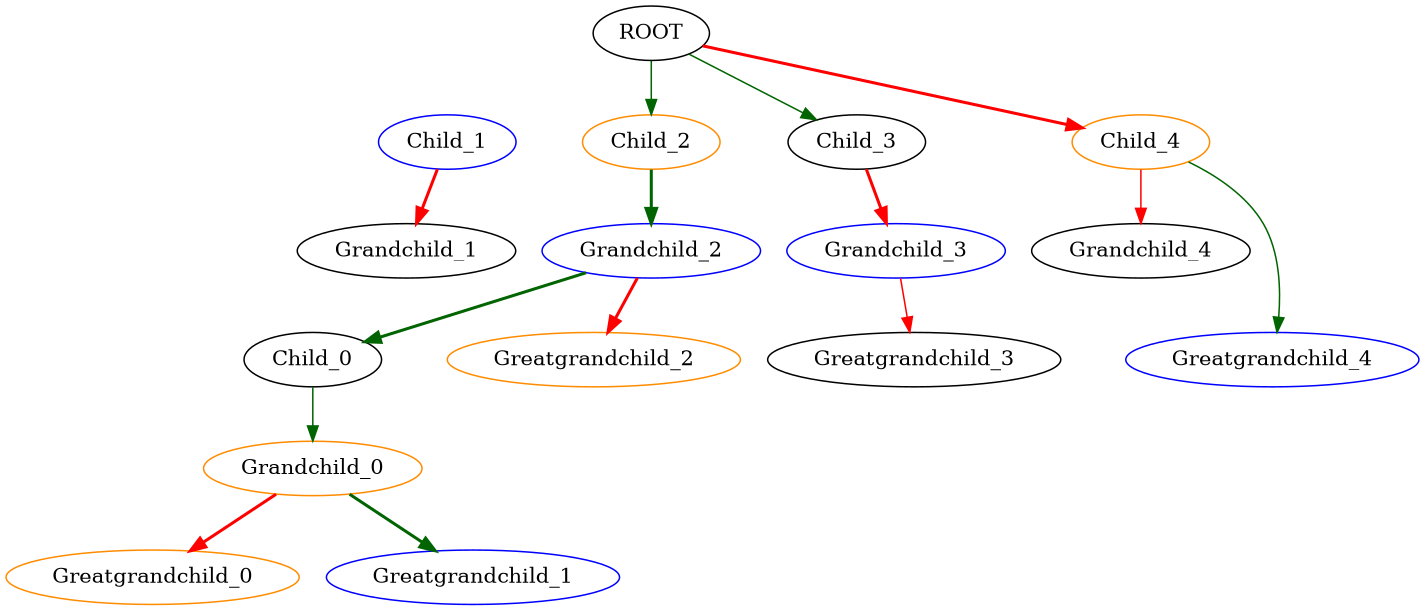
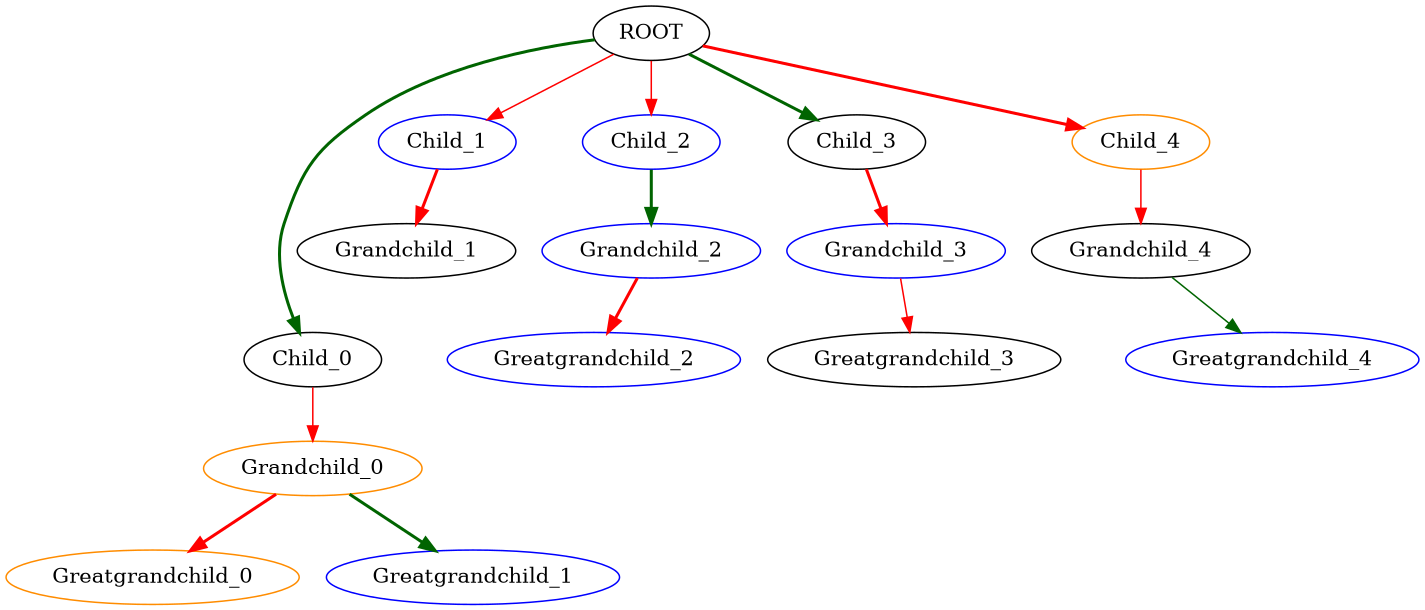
edge "ROOT" -> "Child_2": color darkgreen -> red
edge "ROOT" -> "Child_1": added
edge "ROOT" -> "Child_3": style solid -> bold
node "Child_2": color darkorange -> blue
edge "Child_4" -> "Greatgrandchild_4": now "Grandchild_4" -> "Greatgrandchild_4"
edge "Grandchild_2" -> "Child_0": now "ROOT" -> "Child_0"
node "Greatgrandchild_2": color darkorange -> blue
edge "Child_0" -> "Grandchild_0": color darkgreen -> red
